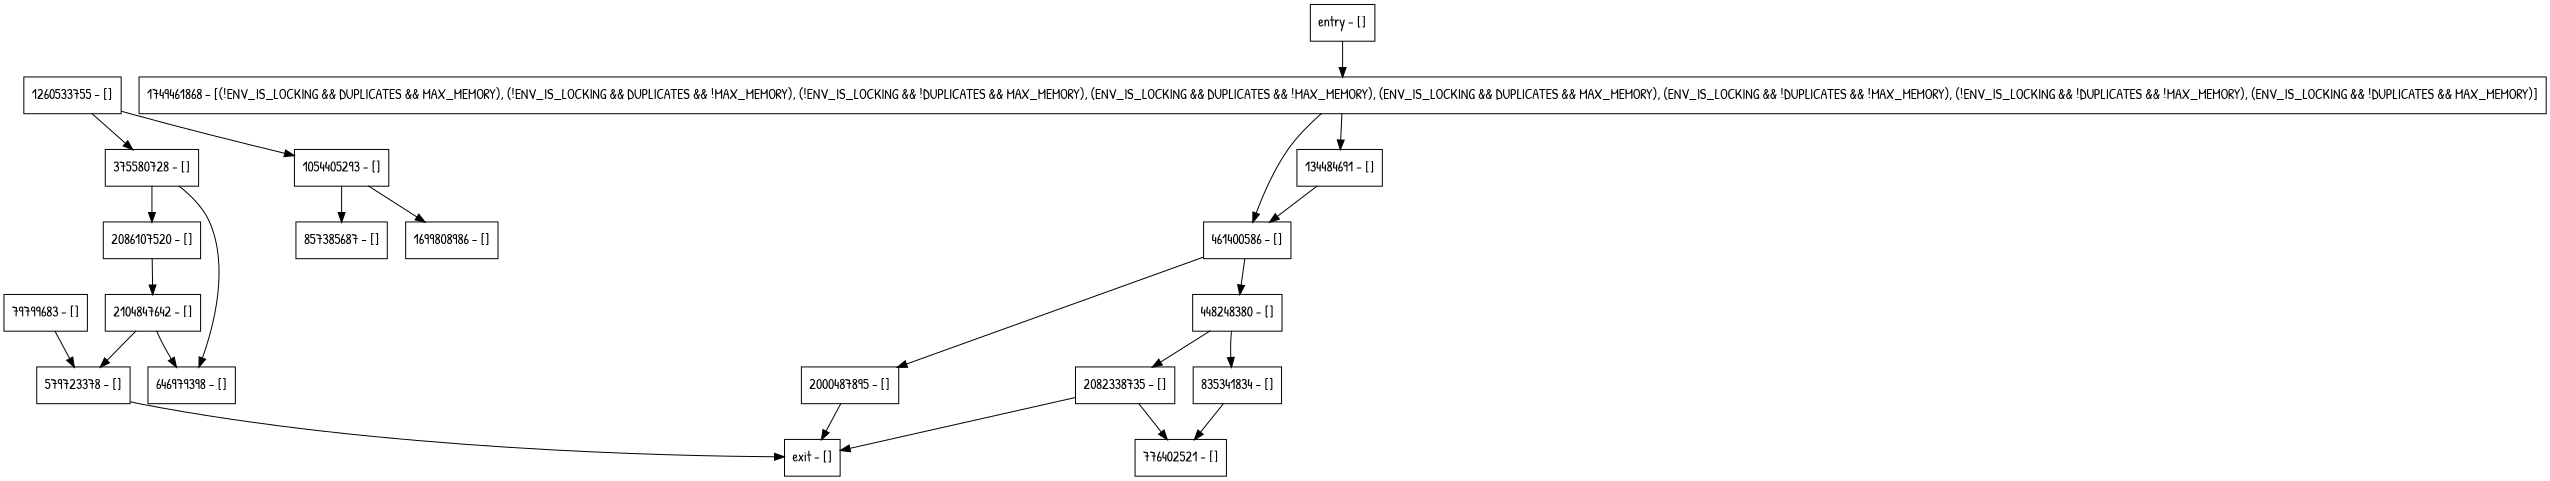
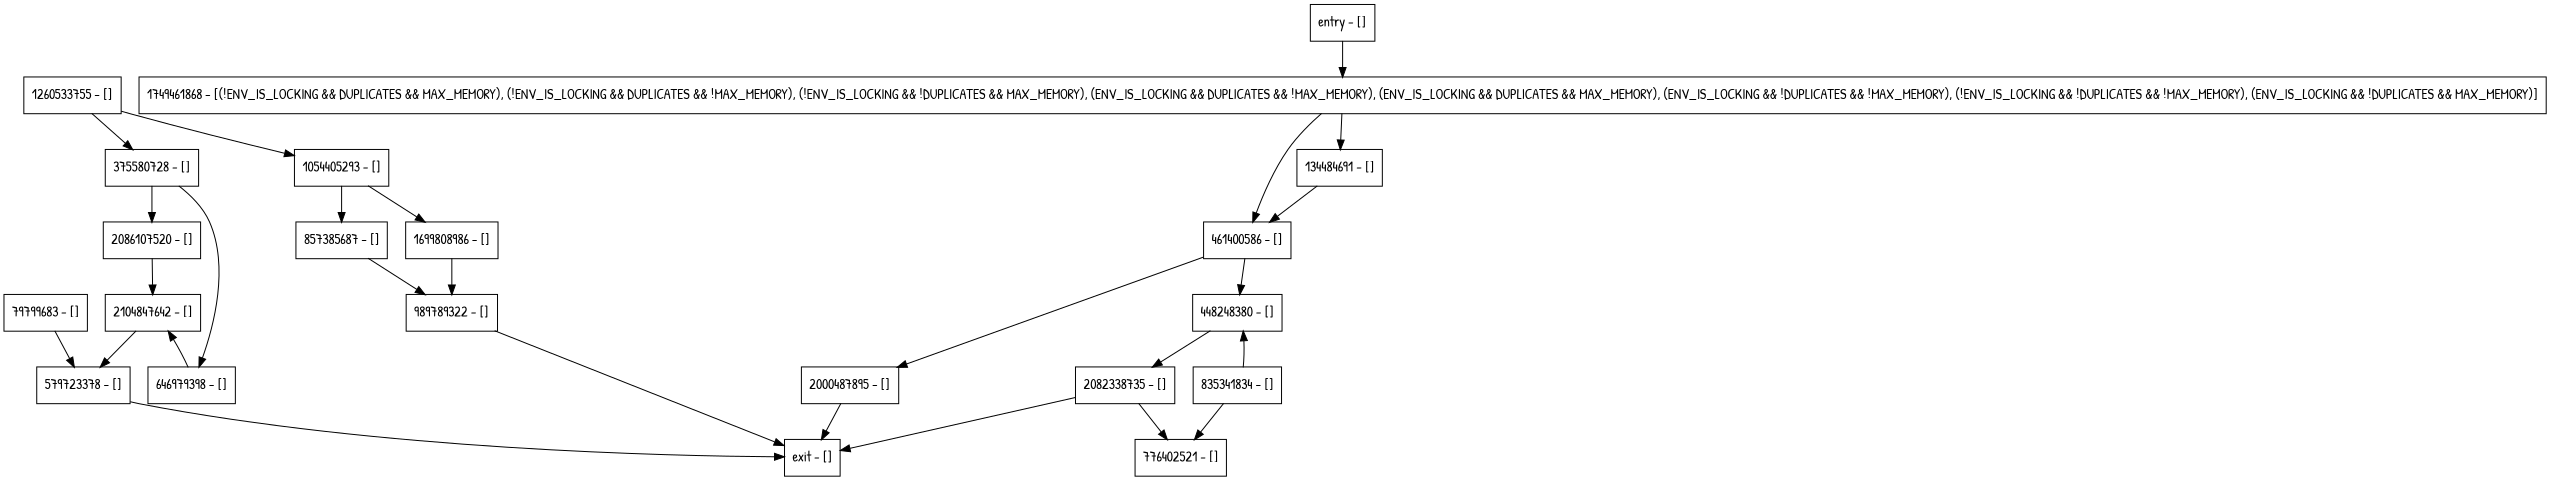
node "989789322 - []": added
edge "448248380 - []" -> "835341834 - []": reversed
edge "2104847642 - []" -> "646979398 - []": reversed
